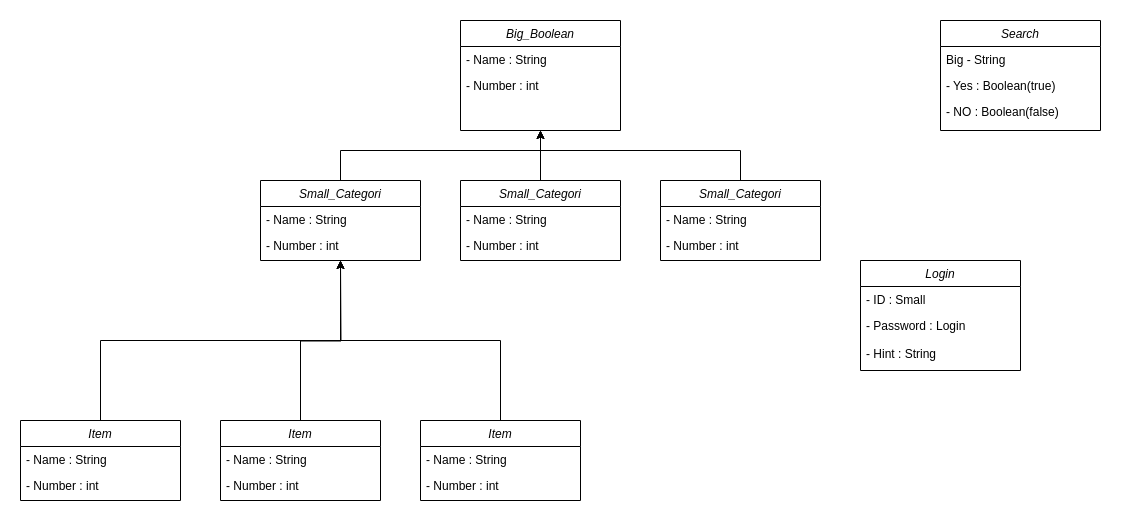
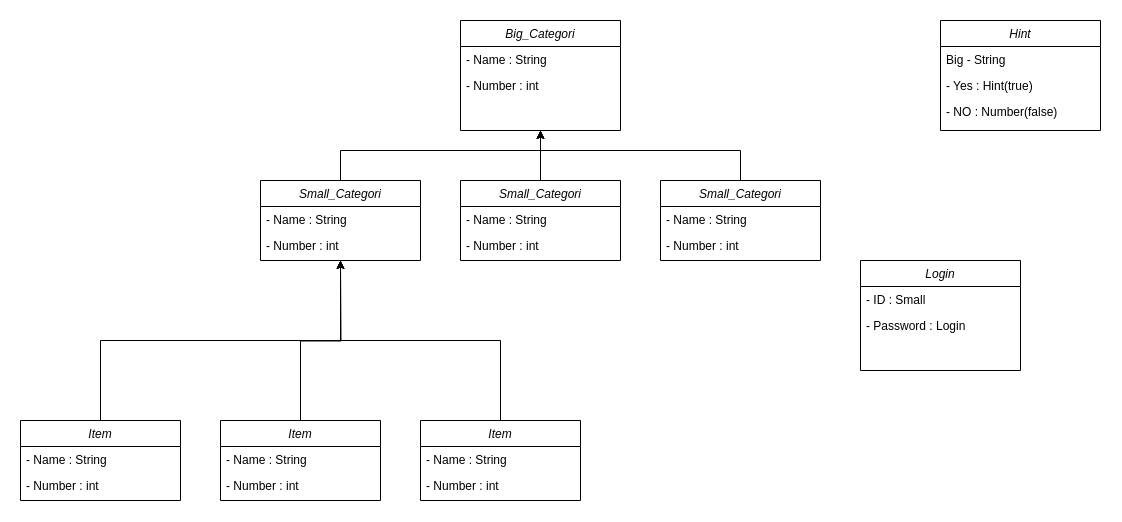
node "Big_Boolean": label "Big_Boolean" -> "Big_Categori"
node "Search": label "Search" -> "Hint"
node "- Yes : Boolean(true)": label "- Yes : Boolean(true)" -> "- Yes : Hint(true)"
node "- NO : Boolean(false)": label "- NO : Boolean(false)" -> "- NO : Number(false)"
node "- Hint : String": removed
